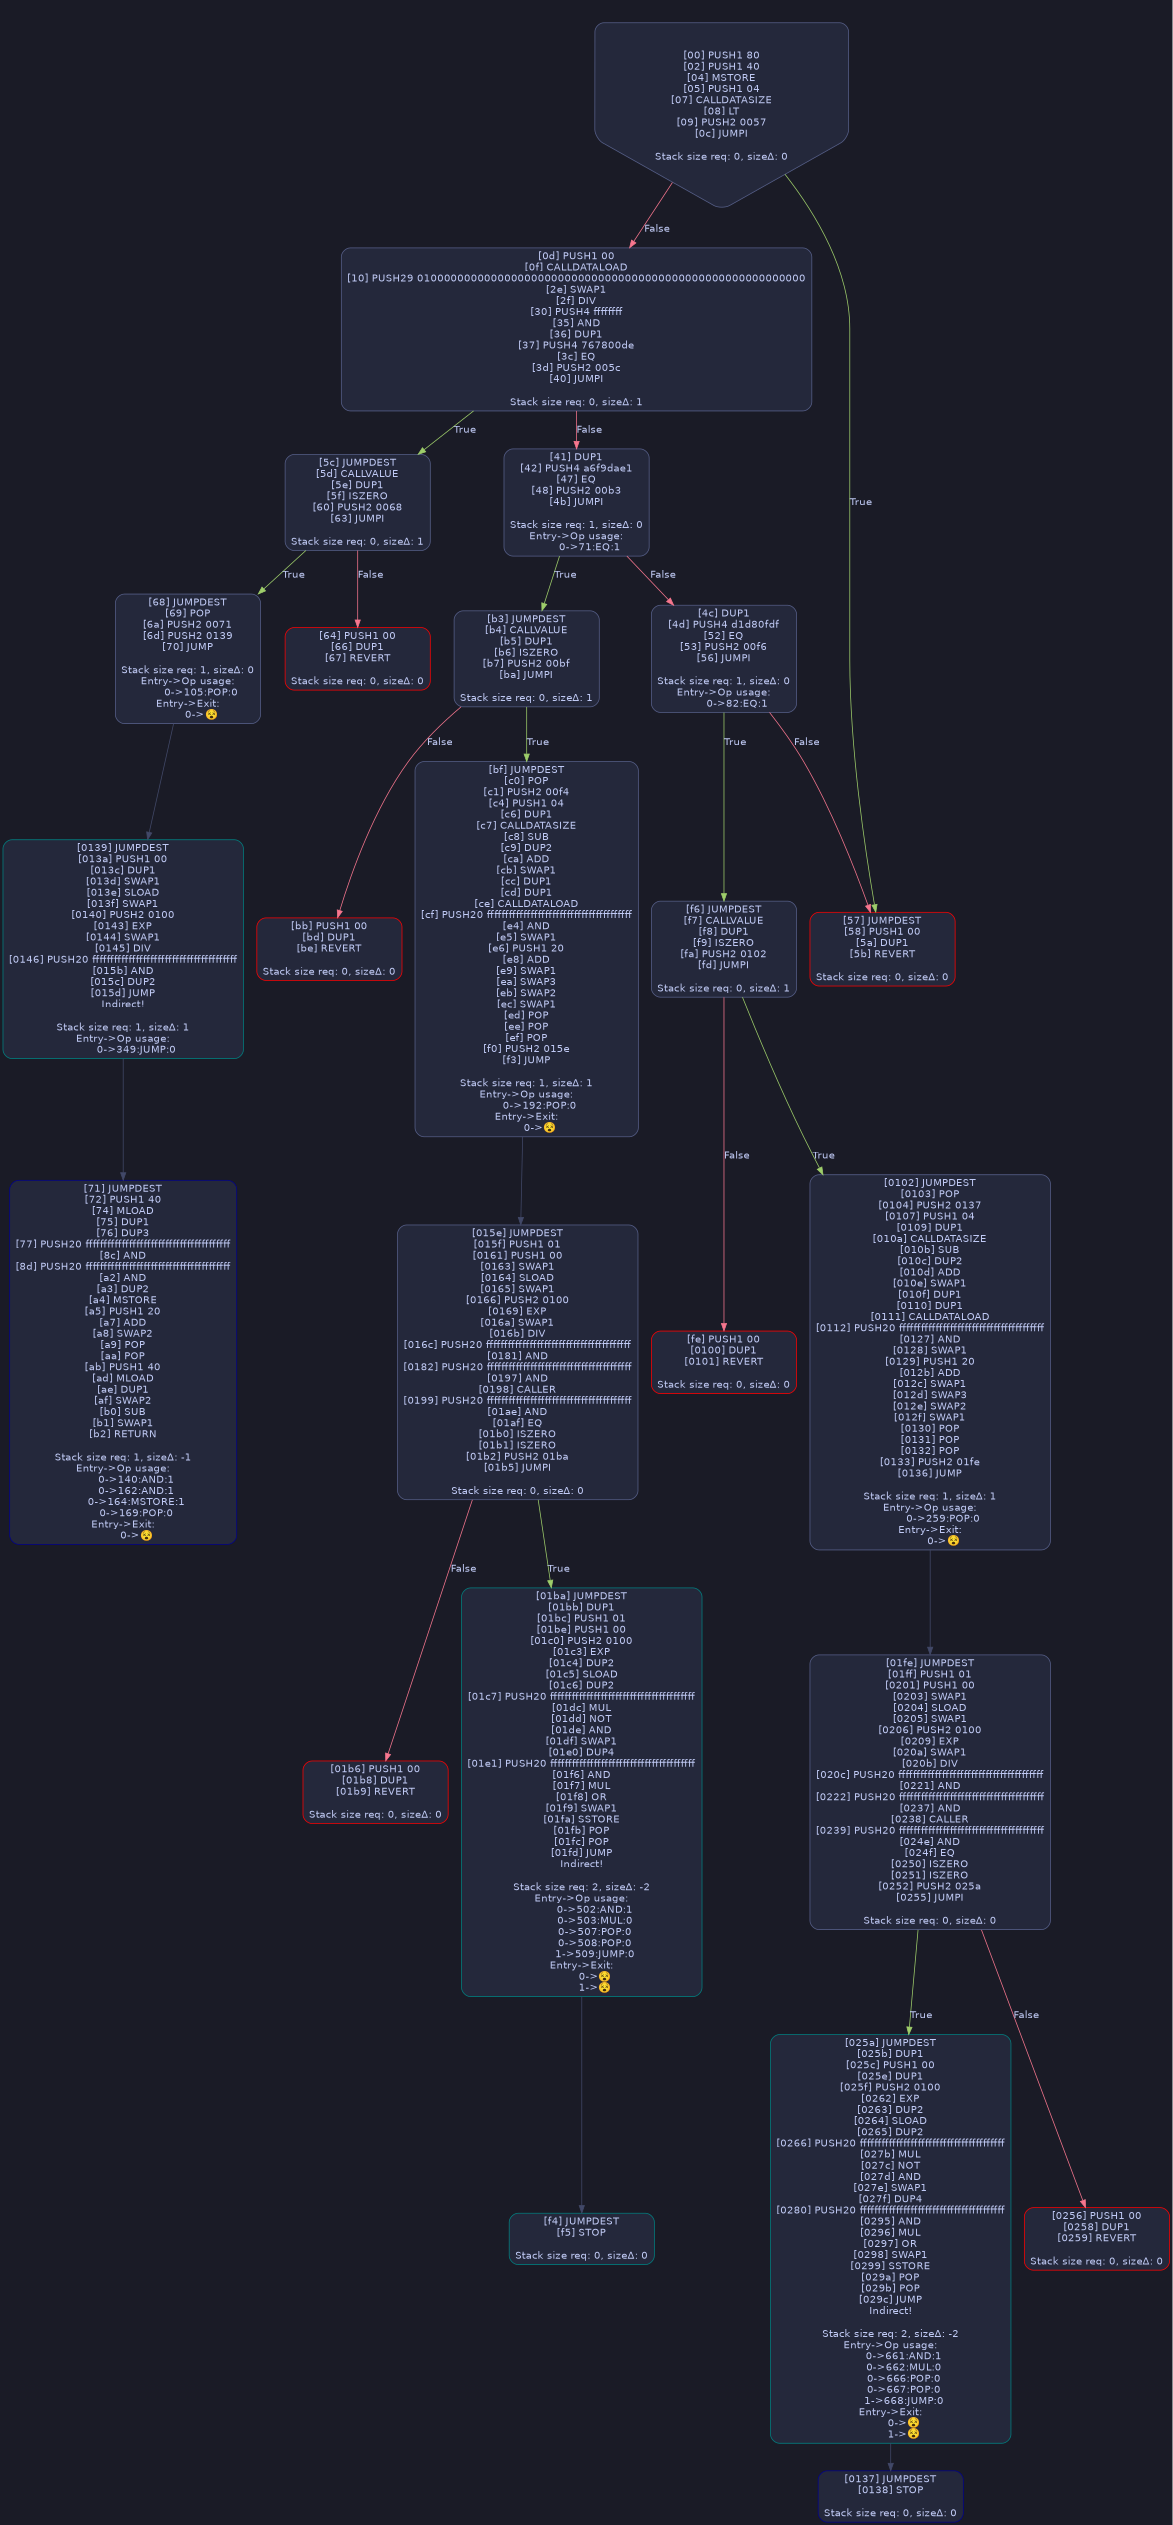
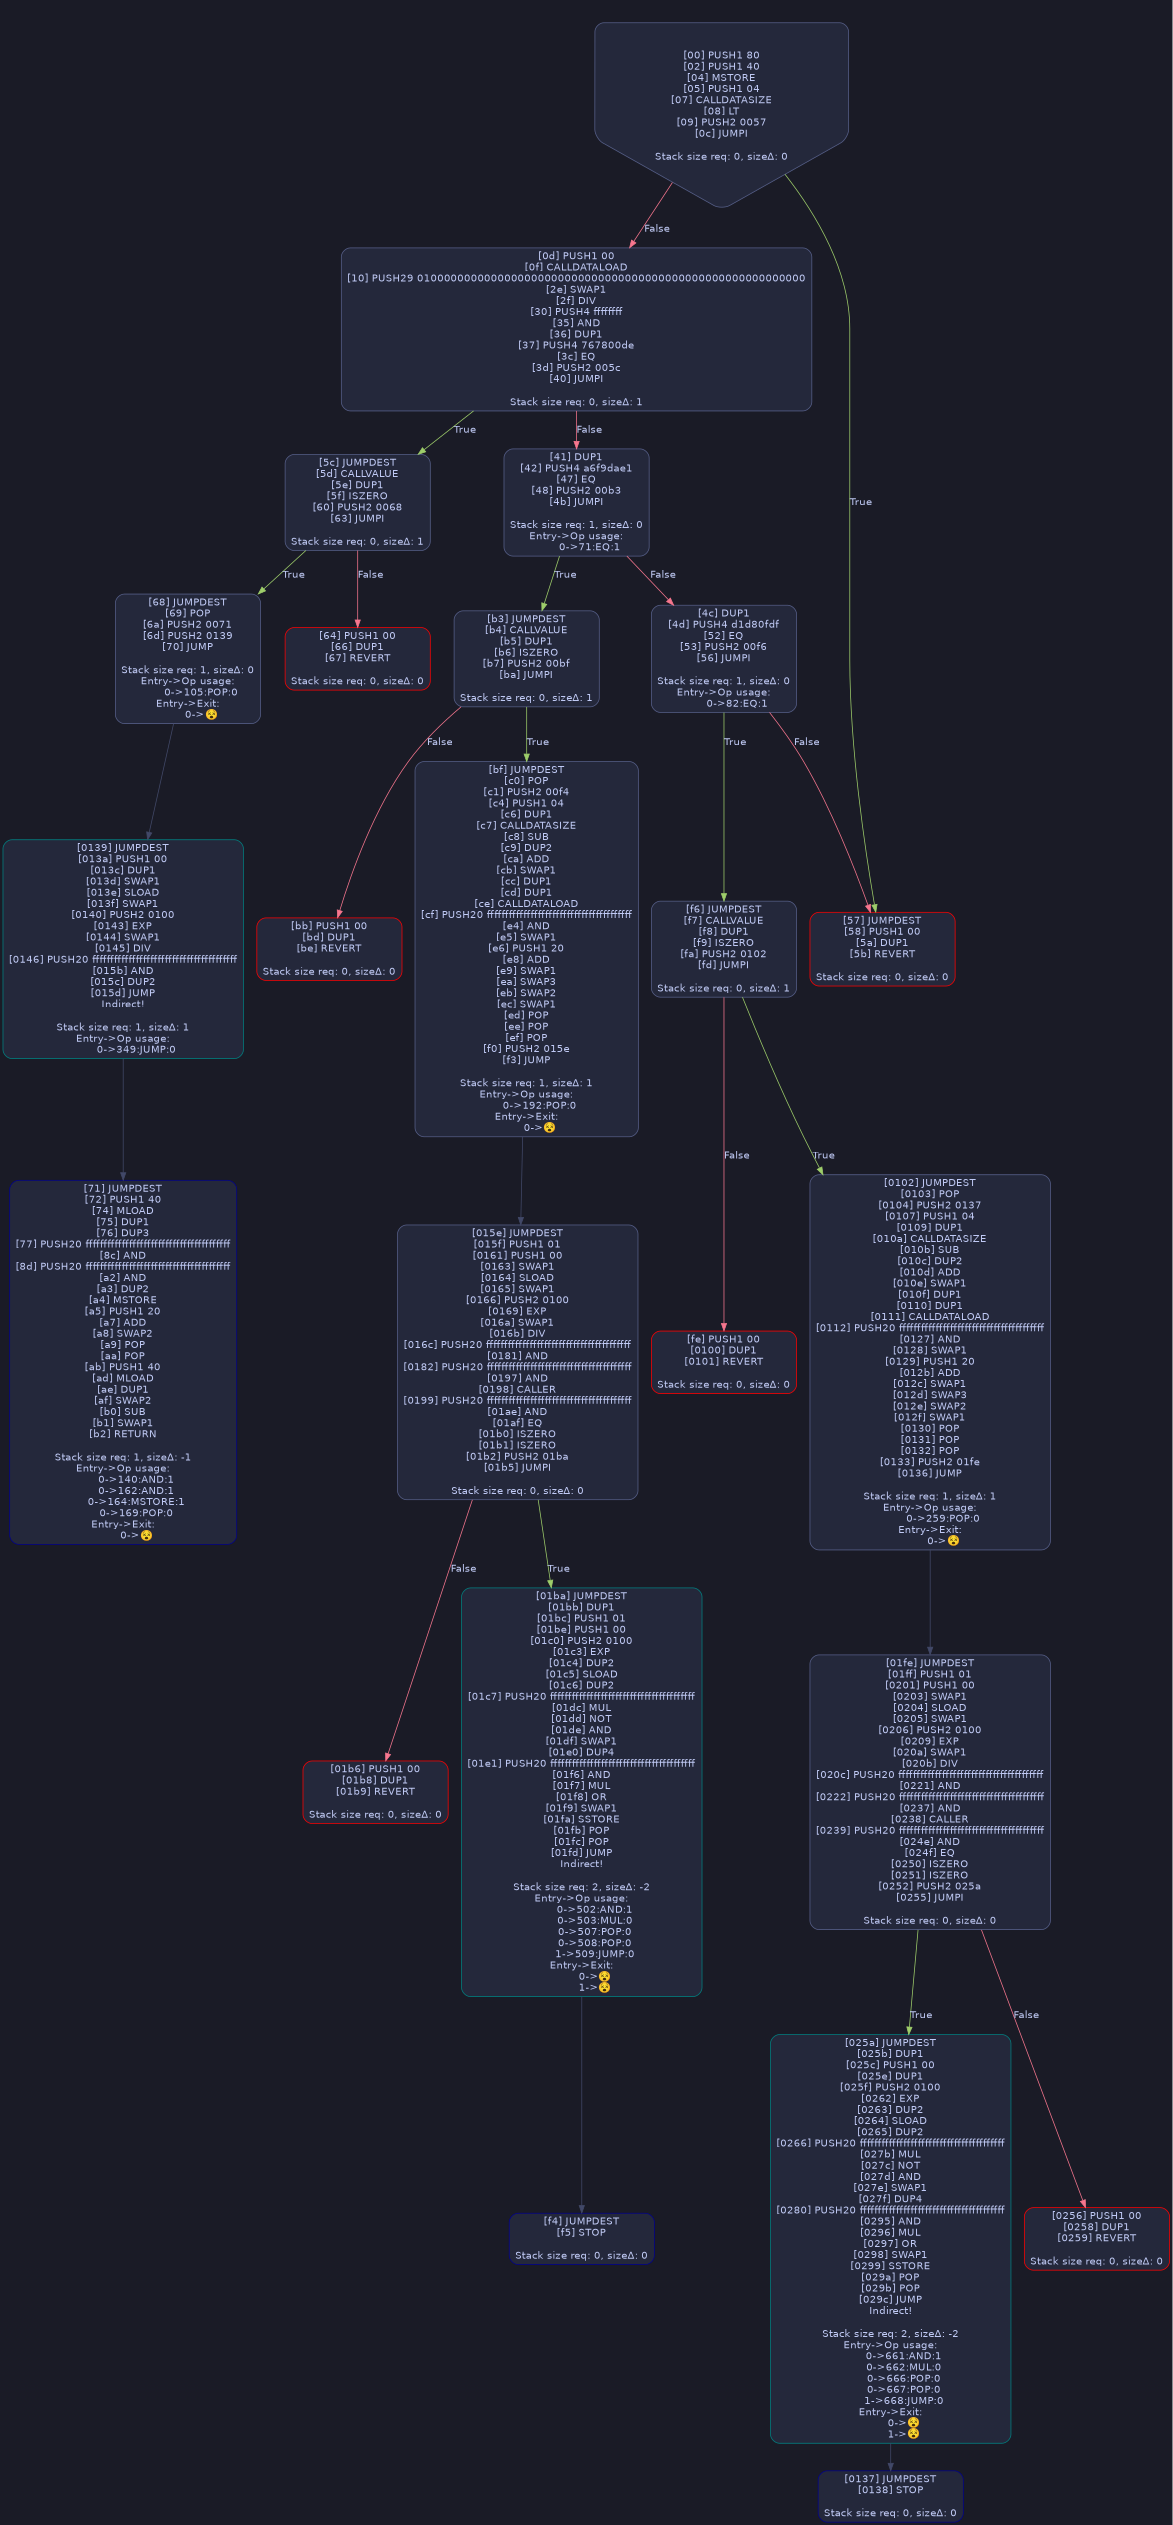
node "[f4] JUMPDEST [f5] STOP Stack size req: 0, sizeΔ: 0": color teal -> darkblue
